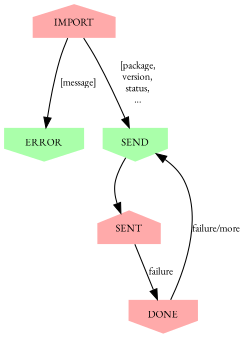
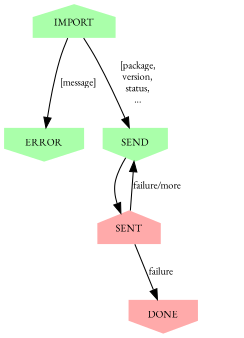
node "IMPORT": fillcolor #ffaaaa -> #aaffaa
edge "DONE" -> "SEND": now "SENT" -> "SEND"
